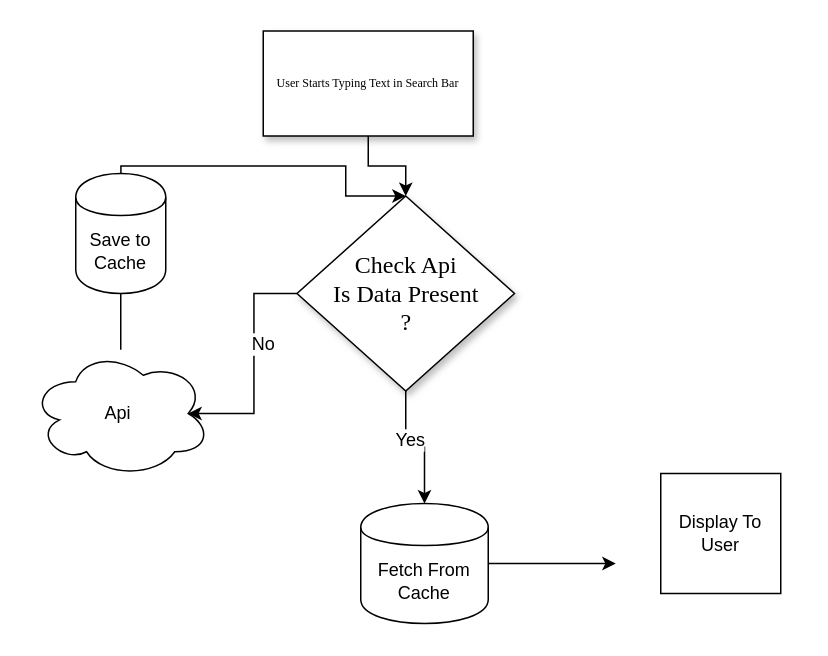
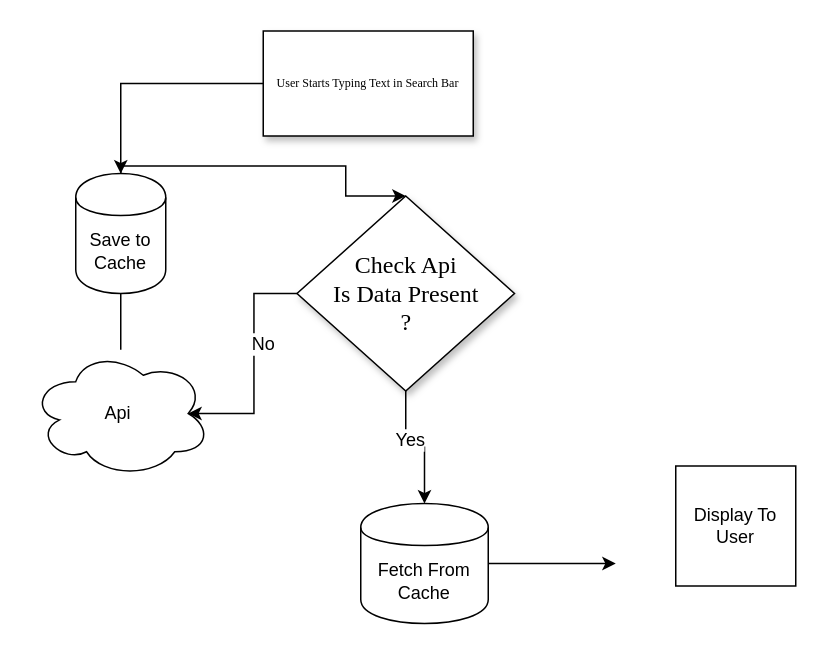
edge "User Starts Typing Text in Search Bar" -> "Check Api Is Data Present ?": now "User Starts Typing Text in Search Bar" -> "Save to Cache"
node "Display To User": moved (721, 533) -> (736, 526)
